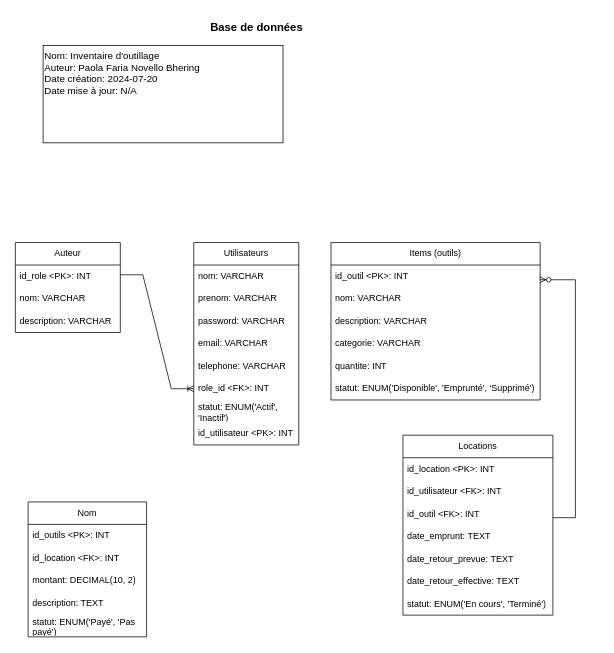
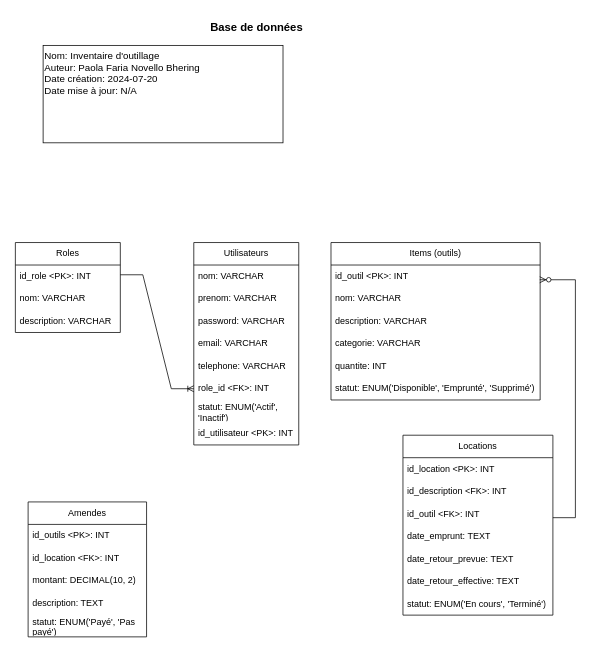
node "Auteur": label "Auteur" -> "Roles"
node "id_utilisateur <FK>: INT": label "id_utilisateur <FK>: INT" -> "id_description <FK>: INT"
node "Nom": label "Nom" -> "Amendes"
